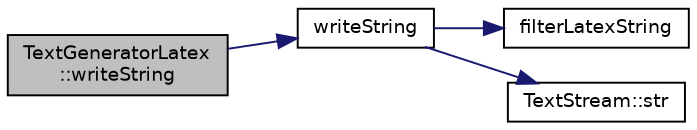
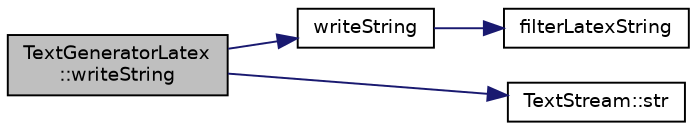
edge "writeString" -> "TextStream::str": now "TextGeneratorLatex ::writeString" -> "TextStream::str"
